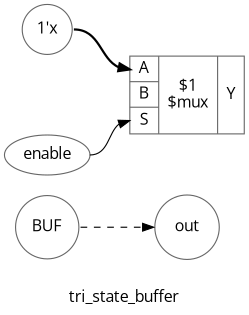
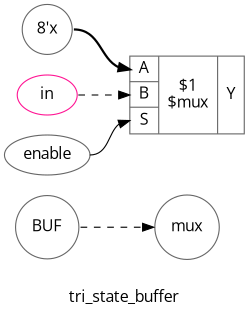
node "1'x": label "1'x" -> "8'x"
node "in": added
node "out": label "out" -> "mux"
